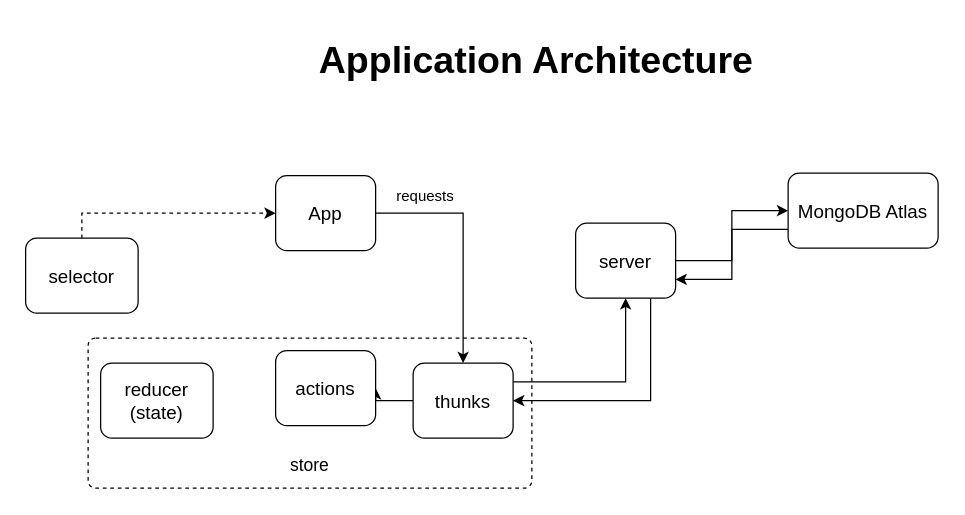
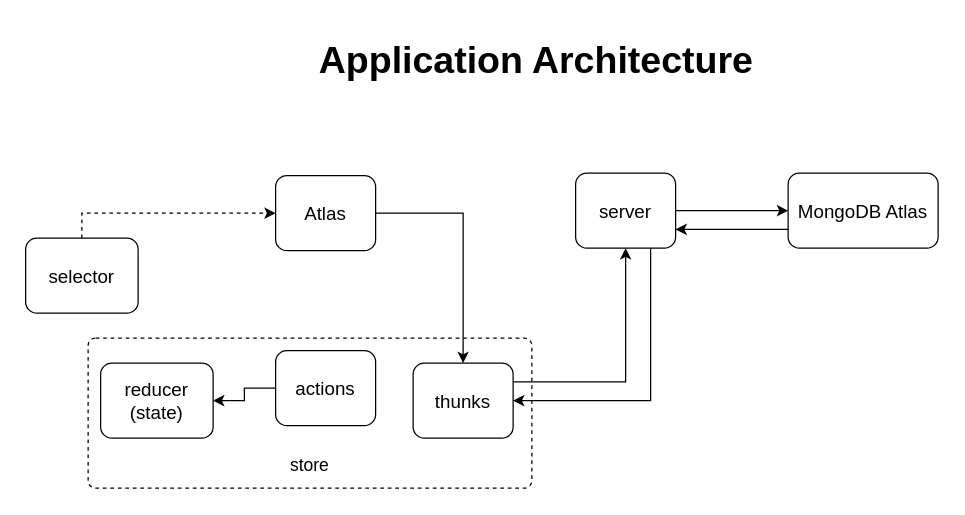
node "requests": removed
node "App": label "App" -> "Atlas"
node "server": moved (626, 261) -> (626, 211)
edge "actions" -> "reducer (state)": added
edge "thunks" -> "actions": removed
